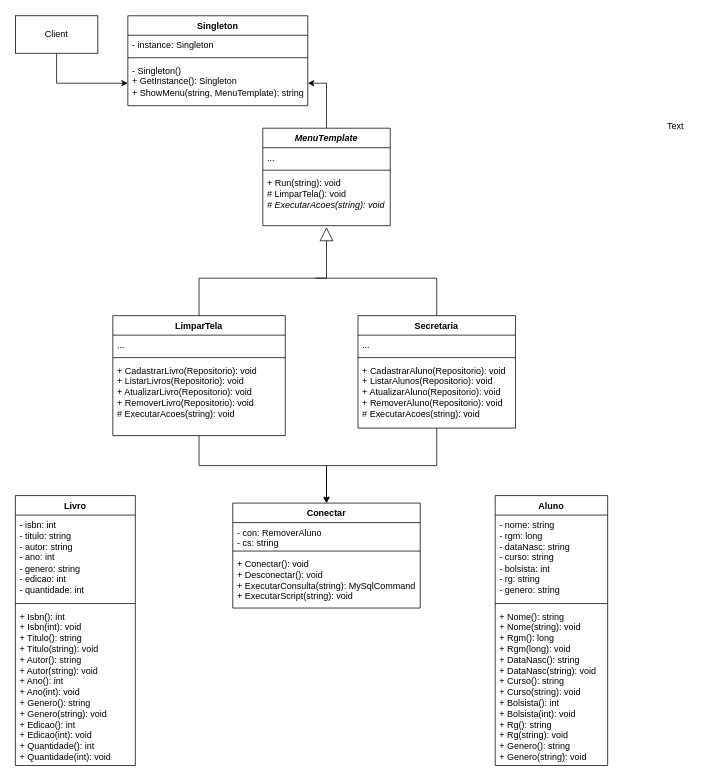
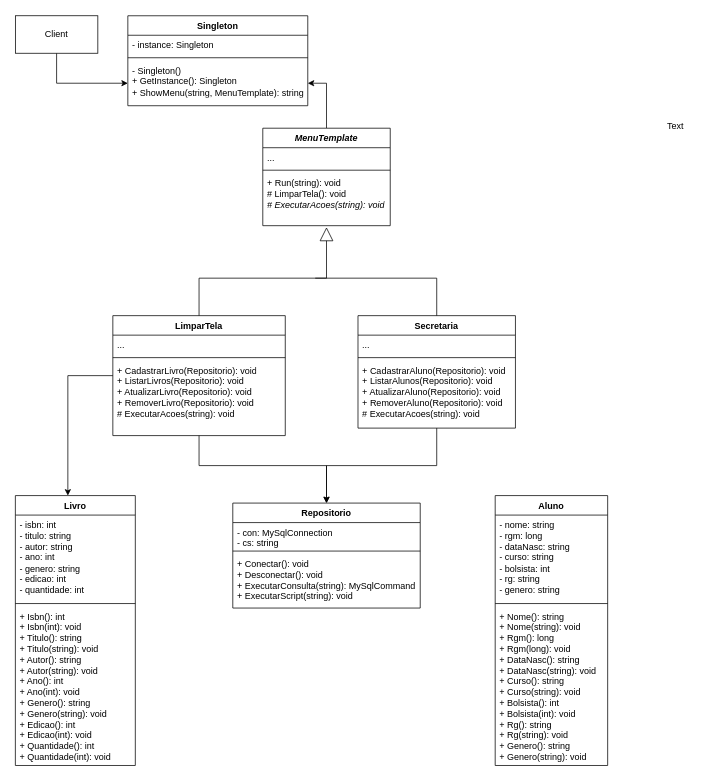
edge "LimparTela" -> "Livro": added
node "Conectar": label "Conectar" -> "Repositorio"
node "- con: RemoverAluno - cs: string": label "- con: RemoverAluno - cs: string" -> "- con: MySqlConnection - cs: string"
